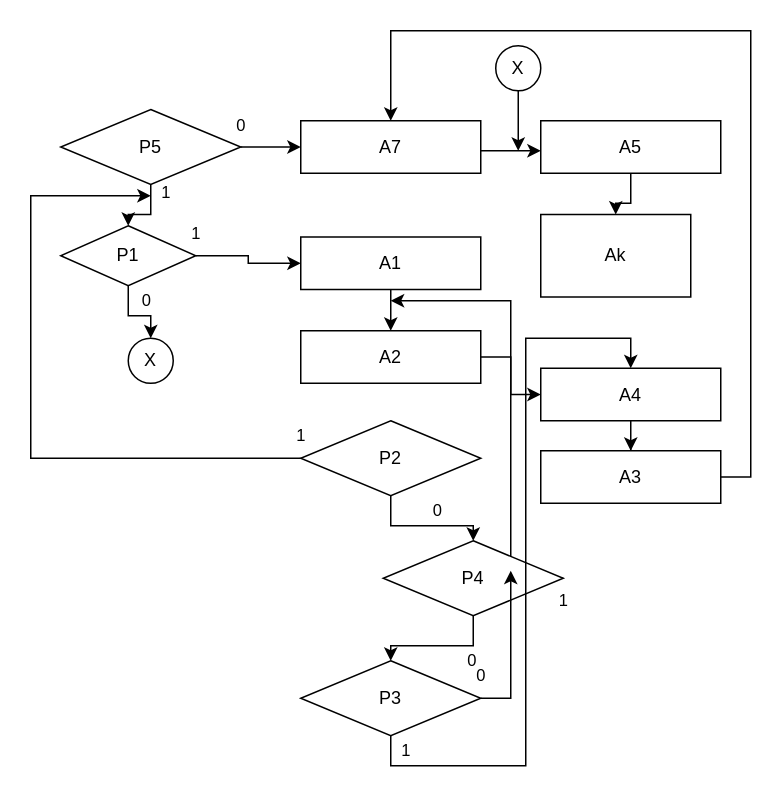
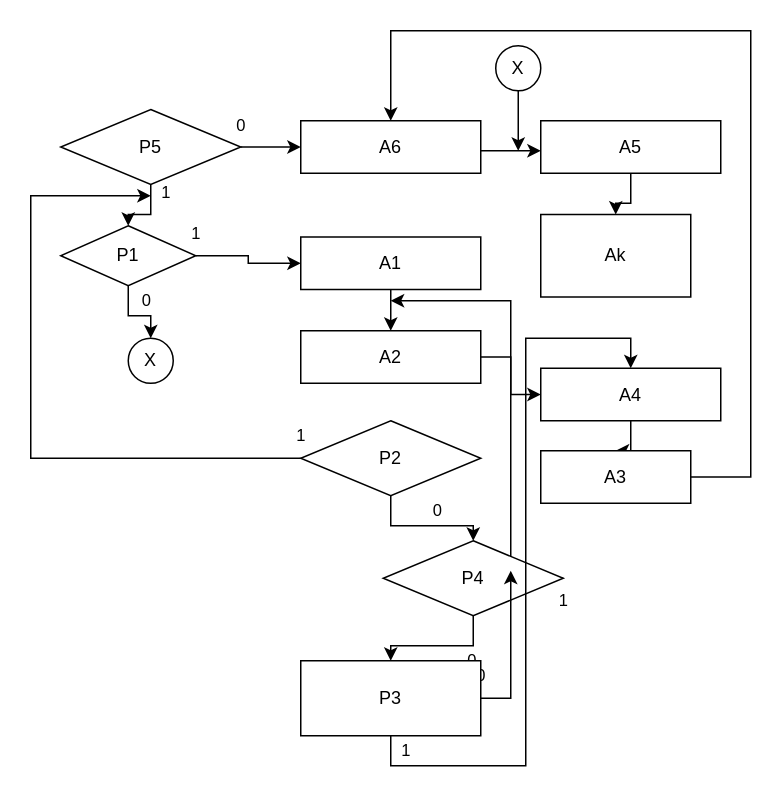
node "A7": label "A7" -> "A6"
node "A3": size 180x53 -> 150x53
node "P3": shape diamond -> rectangle
